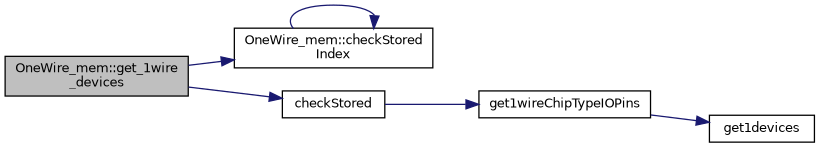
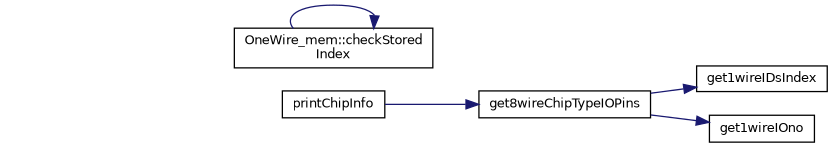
node "OneWire_mem::get_1wire _devices": removed
node "get1wireIDsIndex": added
node "checkStored": label "checkStored" -> "printChipInfo"
node "get1wireChipTypeIOPins": label "get1wireChipTypeIOPins" -> "get8wireChipTypeIOPins"
node "get1devices": label "get1devices" -> "get1wireIOno"
